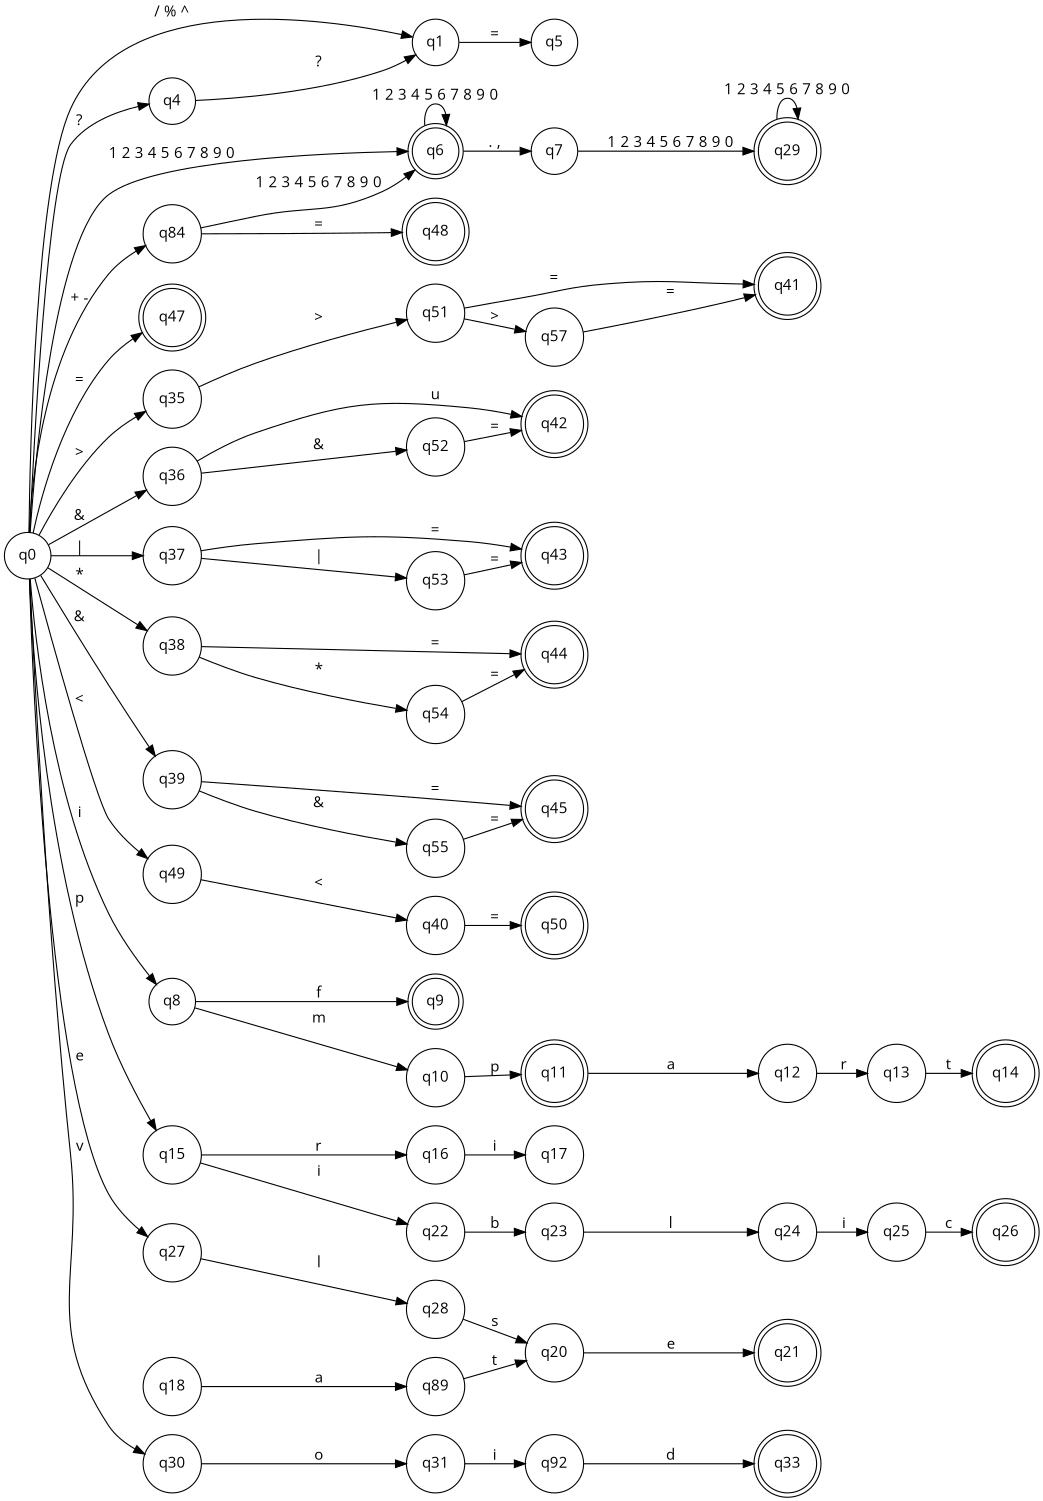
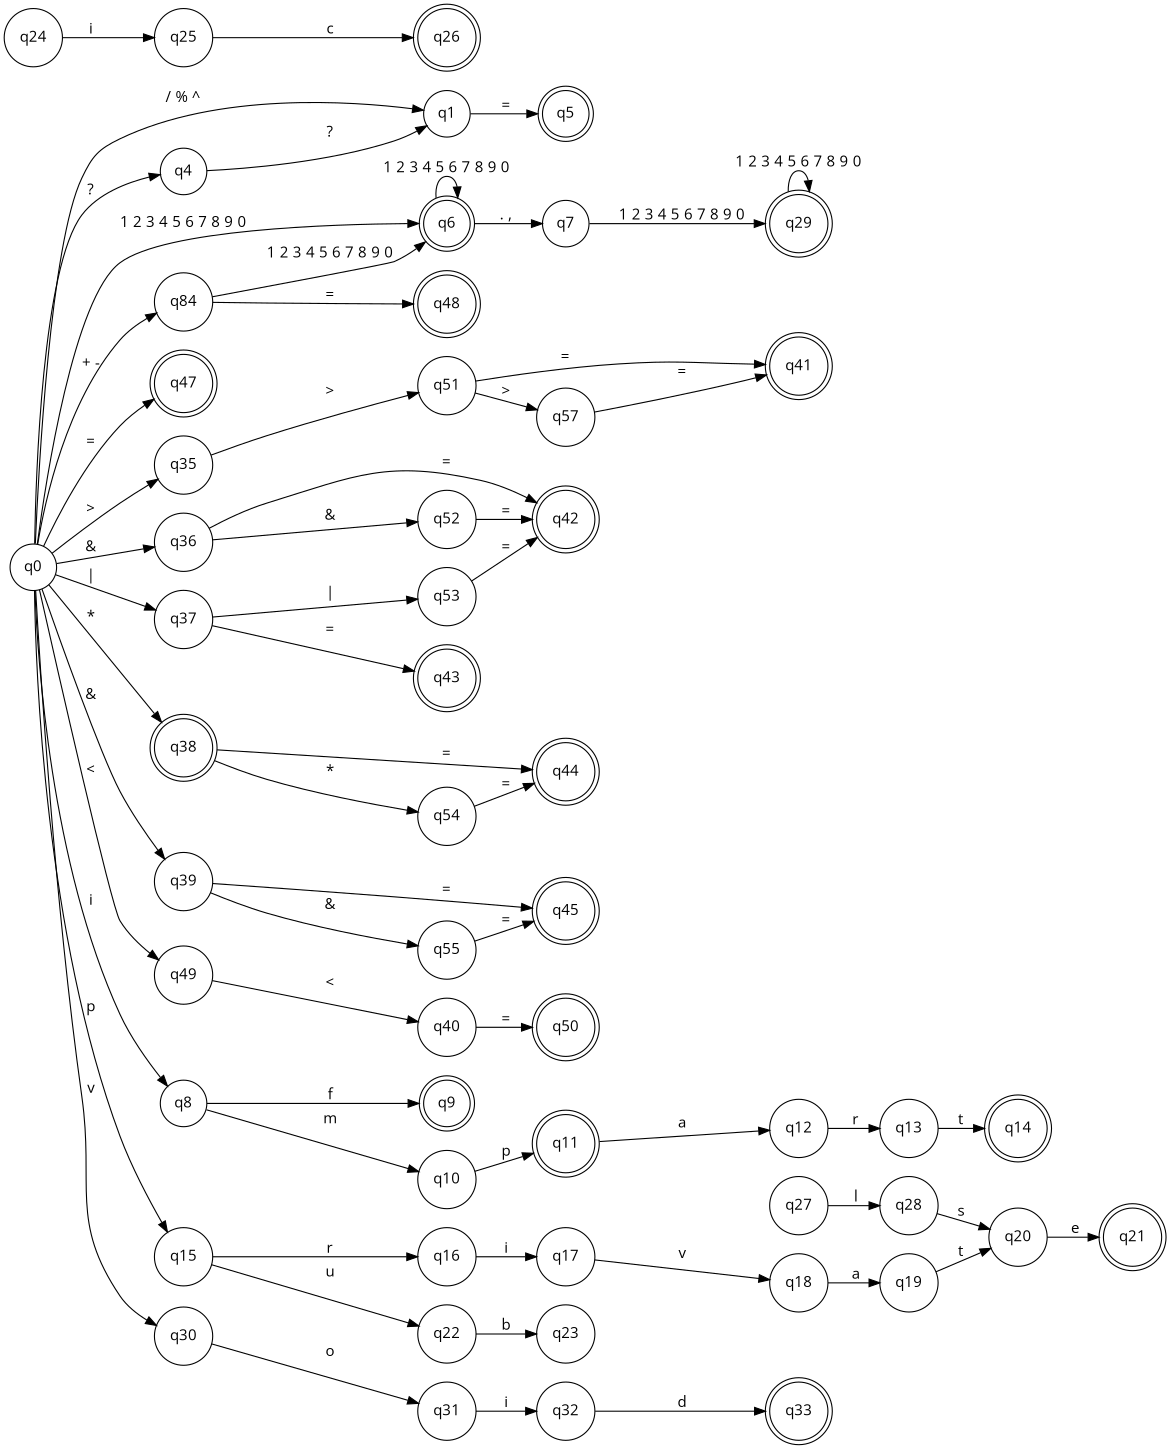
node "q5": shape circle -> doublecircle
edge "q36" -> "q42": label "u" -> "="
edge "q53" -> "q43": now "q53" -> "q42"
node "q38": shape circle -> doublecircle
edge "q0" -> "q27": removed, label "e"
edge "q15" -> "q22": label "i" -> "u"
edge "q23" -> "q24": removed, label "l"
edge "q17" -> "q18": added, label "v"
node "q89": label "q89" -> "q19"
node "q92": label "q92" -> "q32"
